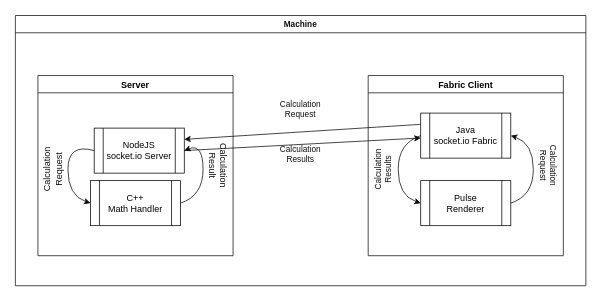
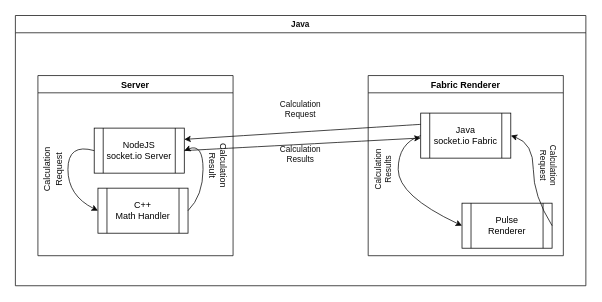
node "Machine": label "Machine" -> "Java"
node "Fabric Client": label "Fabric Client" -> "Fabric Renderer"
node "C++ Math Handler": moved (135, 203) -> (143, 210)
node "Pulse Renderer": moved (465, 203) -> (507, 225)
